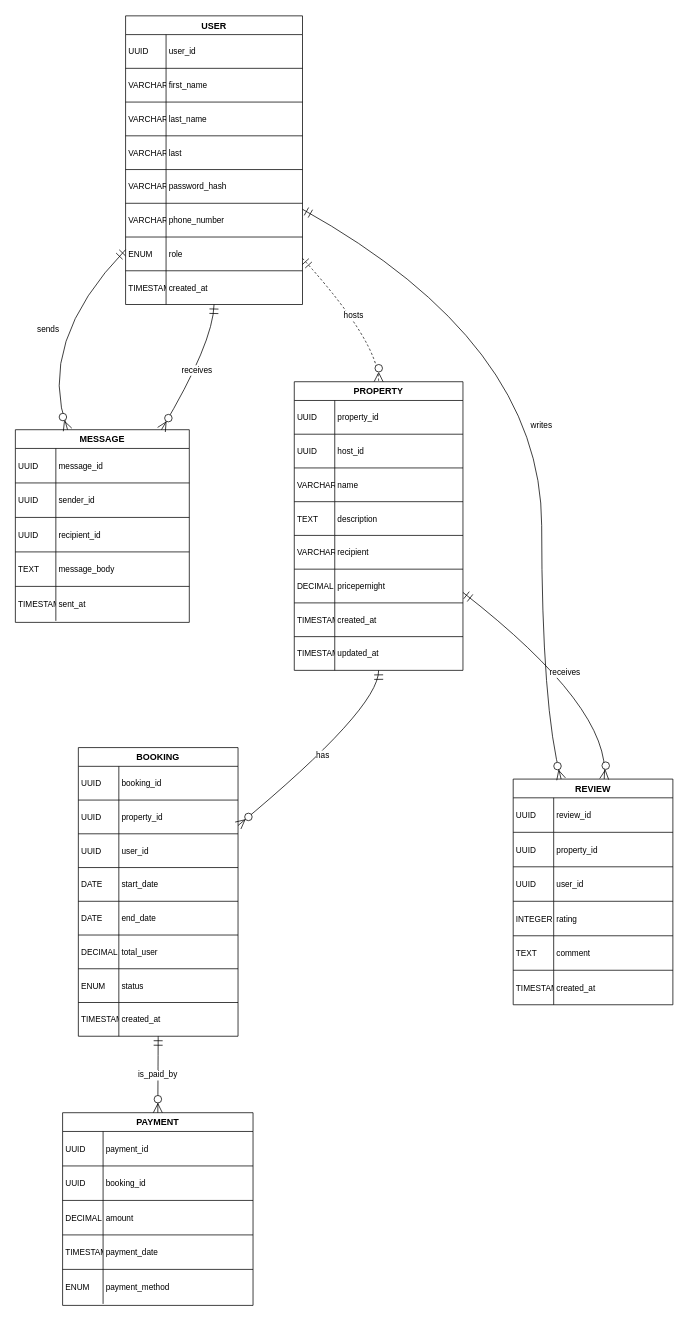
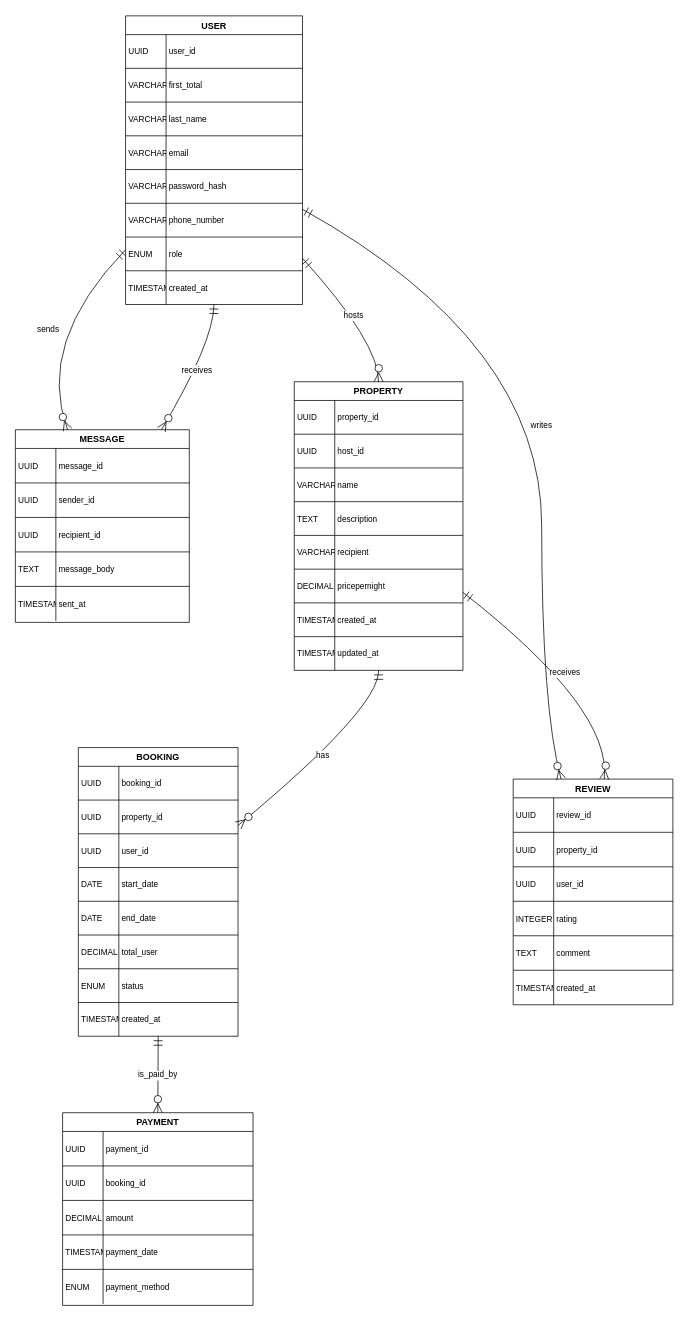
node "first_name": label "first_name" -> "first_total"
node "last": label "last" -> "email"
edge "USER" -- "PROPERTY": style dashed -> solid
